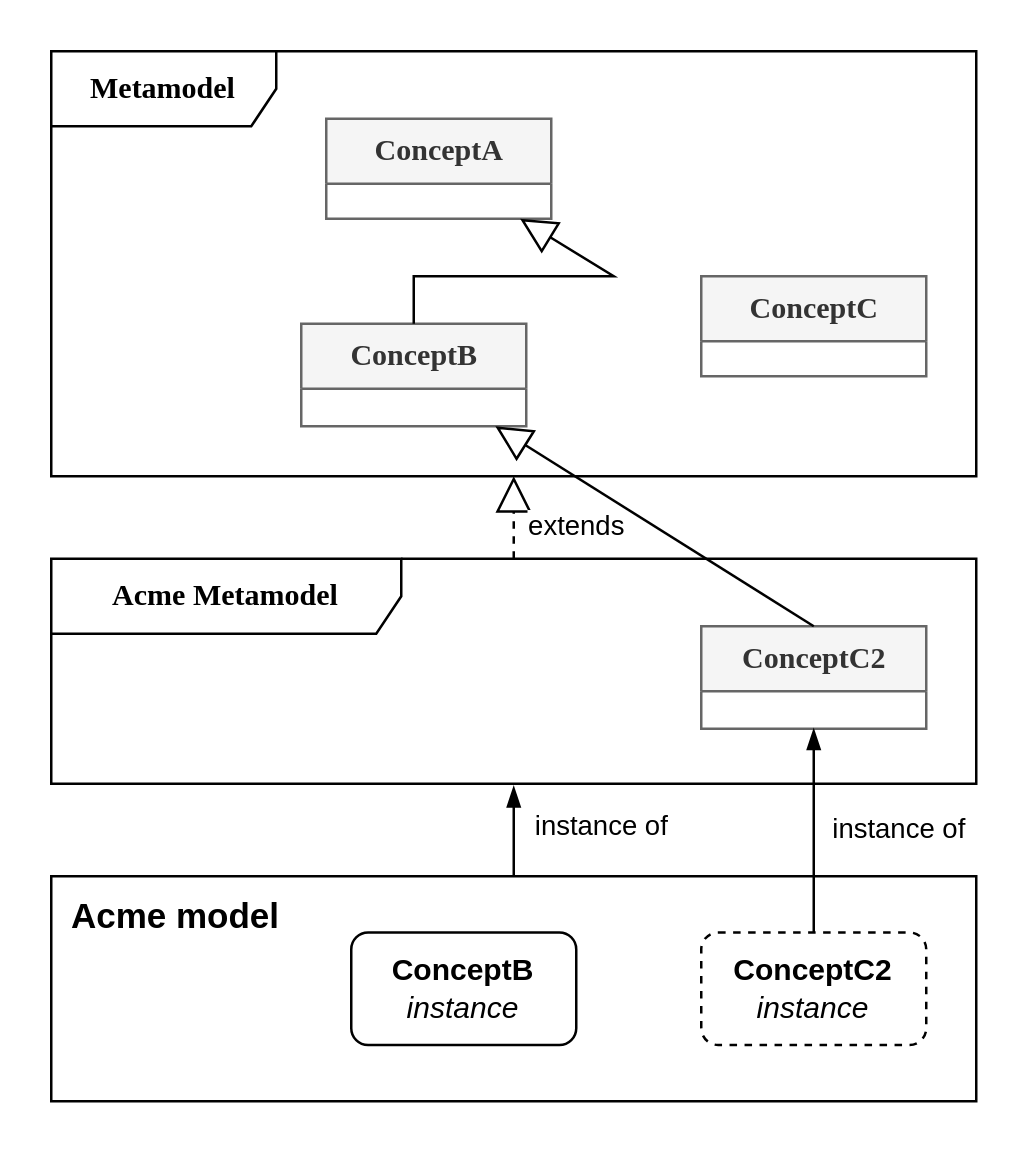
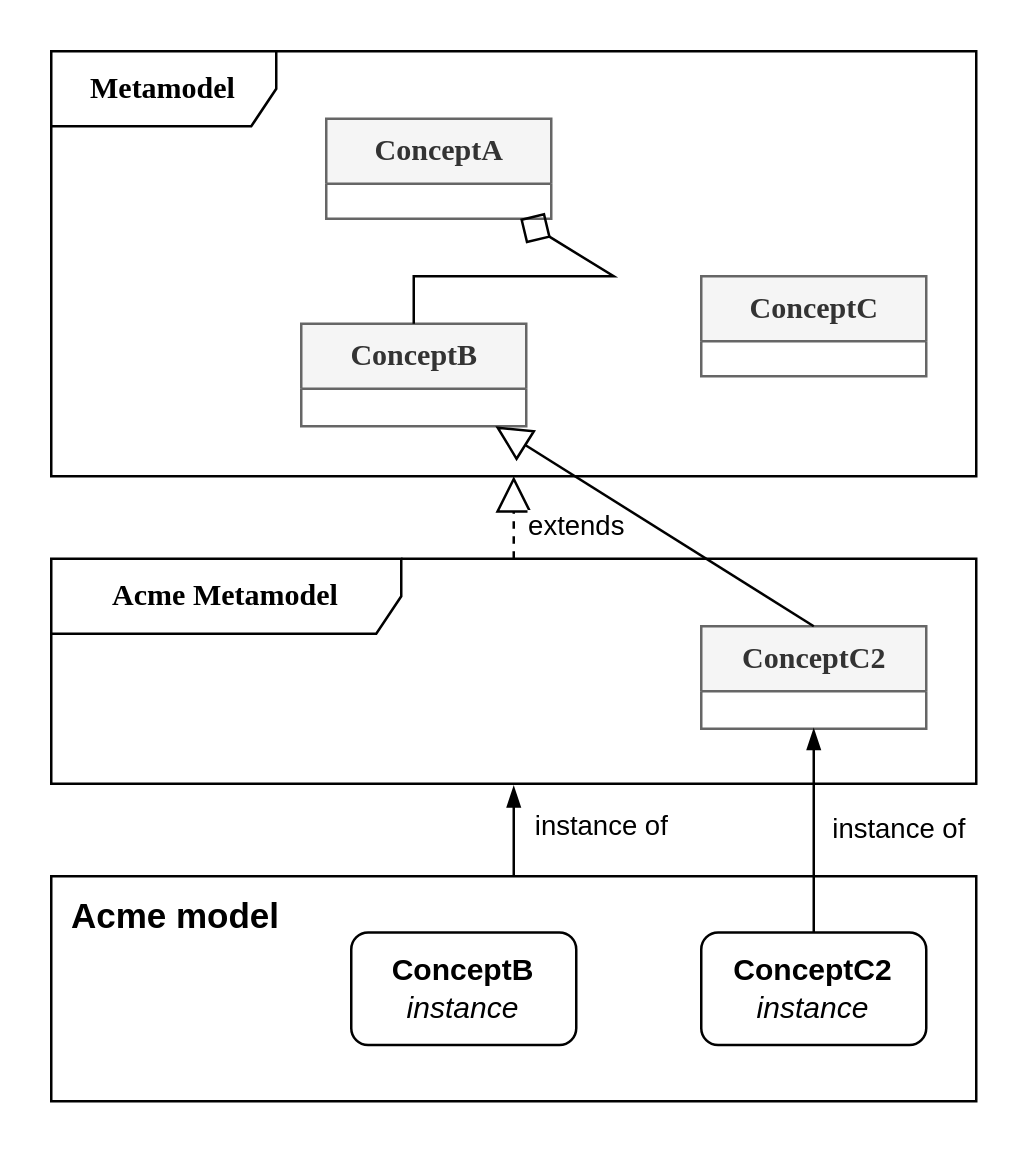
edge "ConceptB" -> "ConceptA": arrowhead block -> diamond
node "ConceptC2 instance": style dashed -> solid
